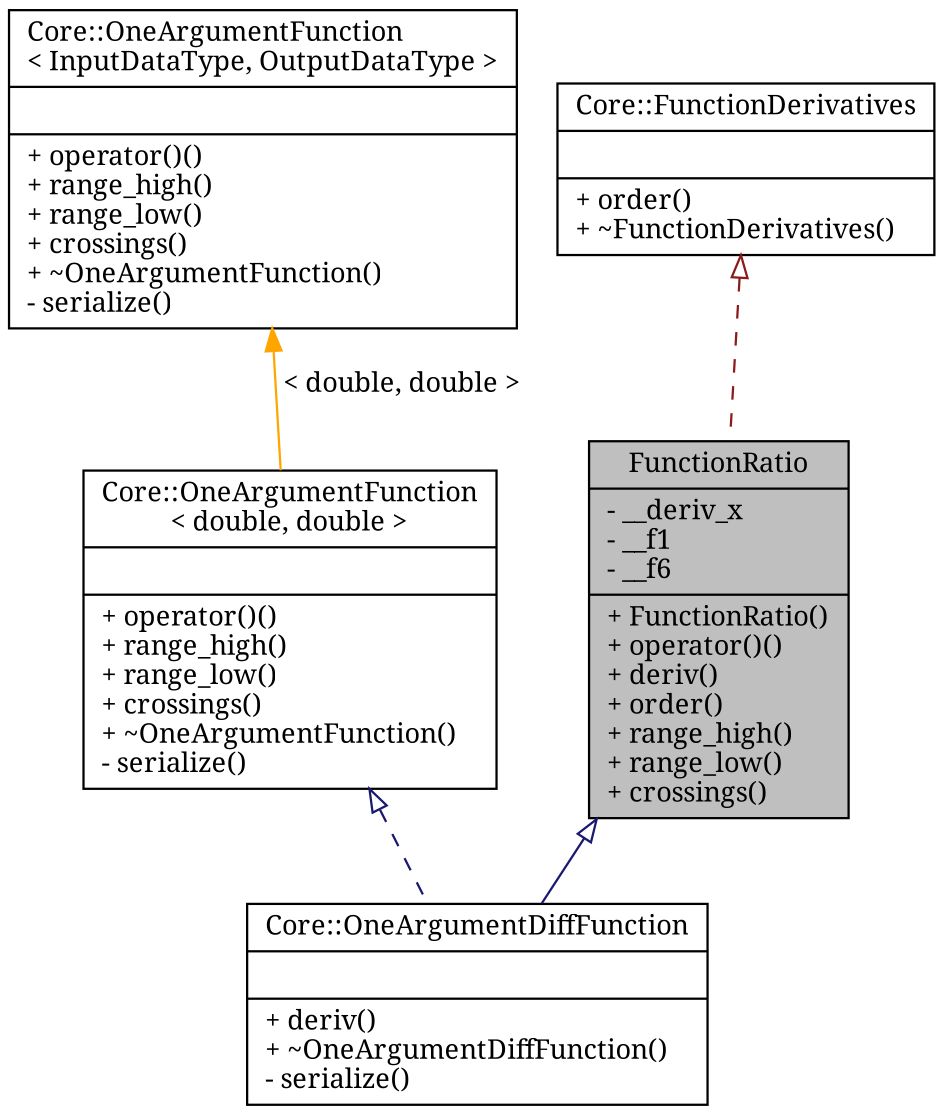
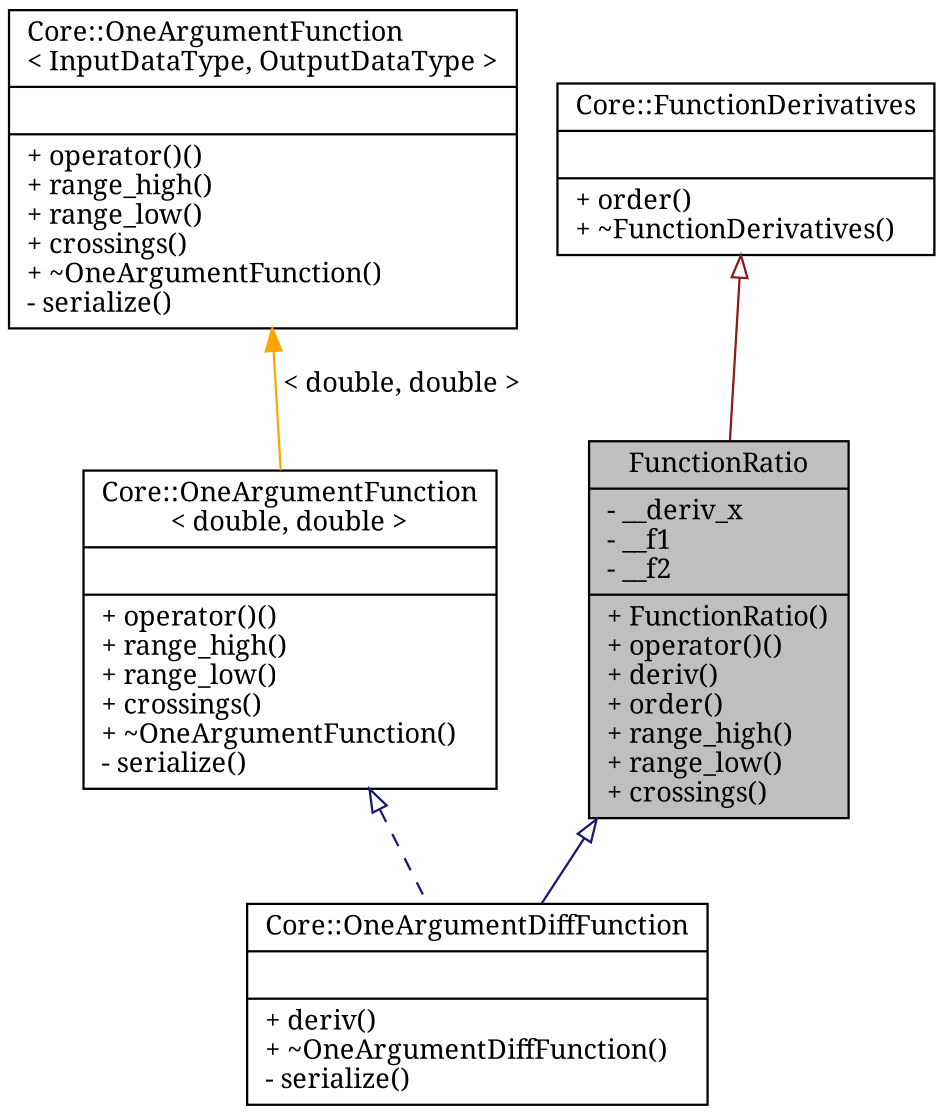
edge "FunctionRatio" -> "Core::FunctionDerivatives": style dashed -> solid
node "FunctionRatio": text "- __f6" -> "- __f2"
